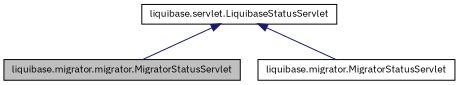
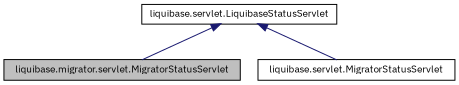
node "liquibase.migrator.migrator.MigratorStatusServlet": label "liquibase.migrator.migrator.MigratorStatusServlet" -> "liquibase.migrator.servlet.MigratorStatusServlet"
node "liquibase.migrator.MigratorStatusServlet": label "liquibase.migrator.MigratorStatusServlet" -> "liquibase.servlet.MigratorStatusServlet"
